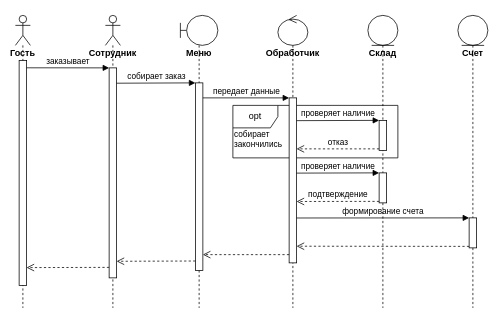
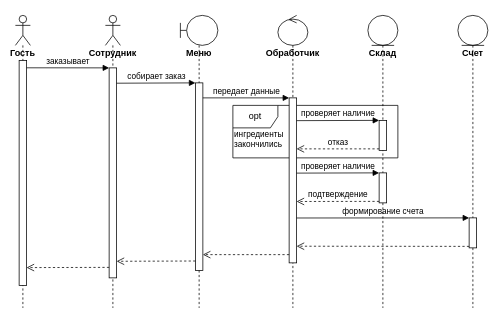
node "собирает закончились": label "собирает закончились" -> "ингредиенты закончились"
